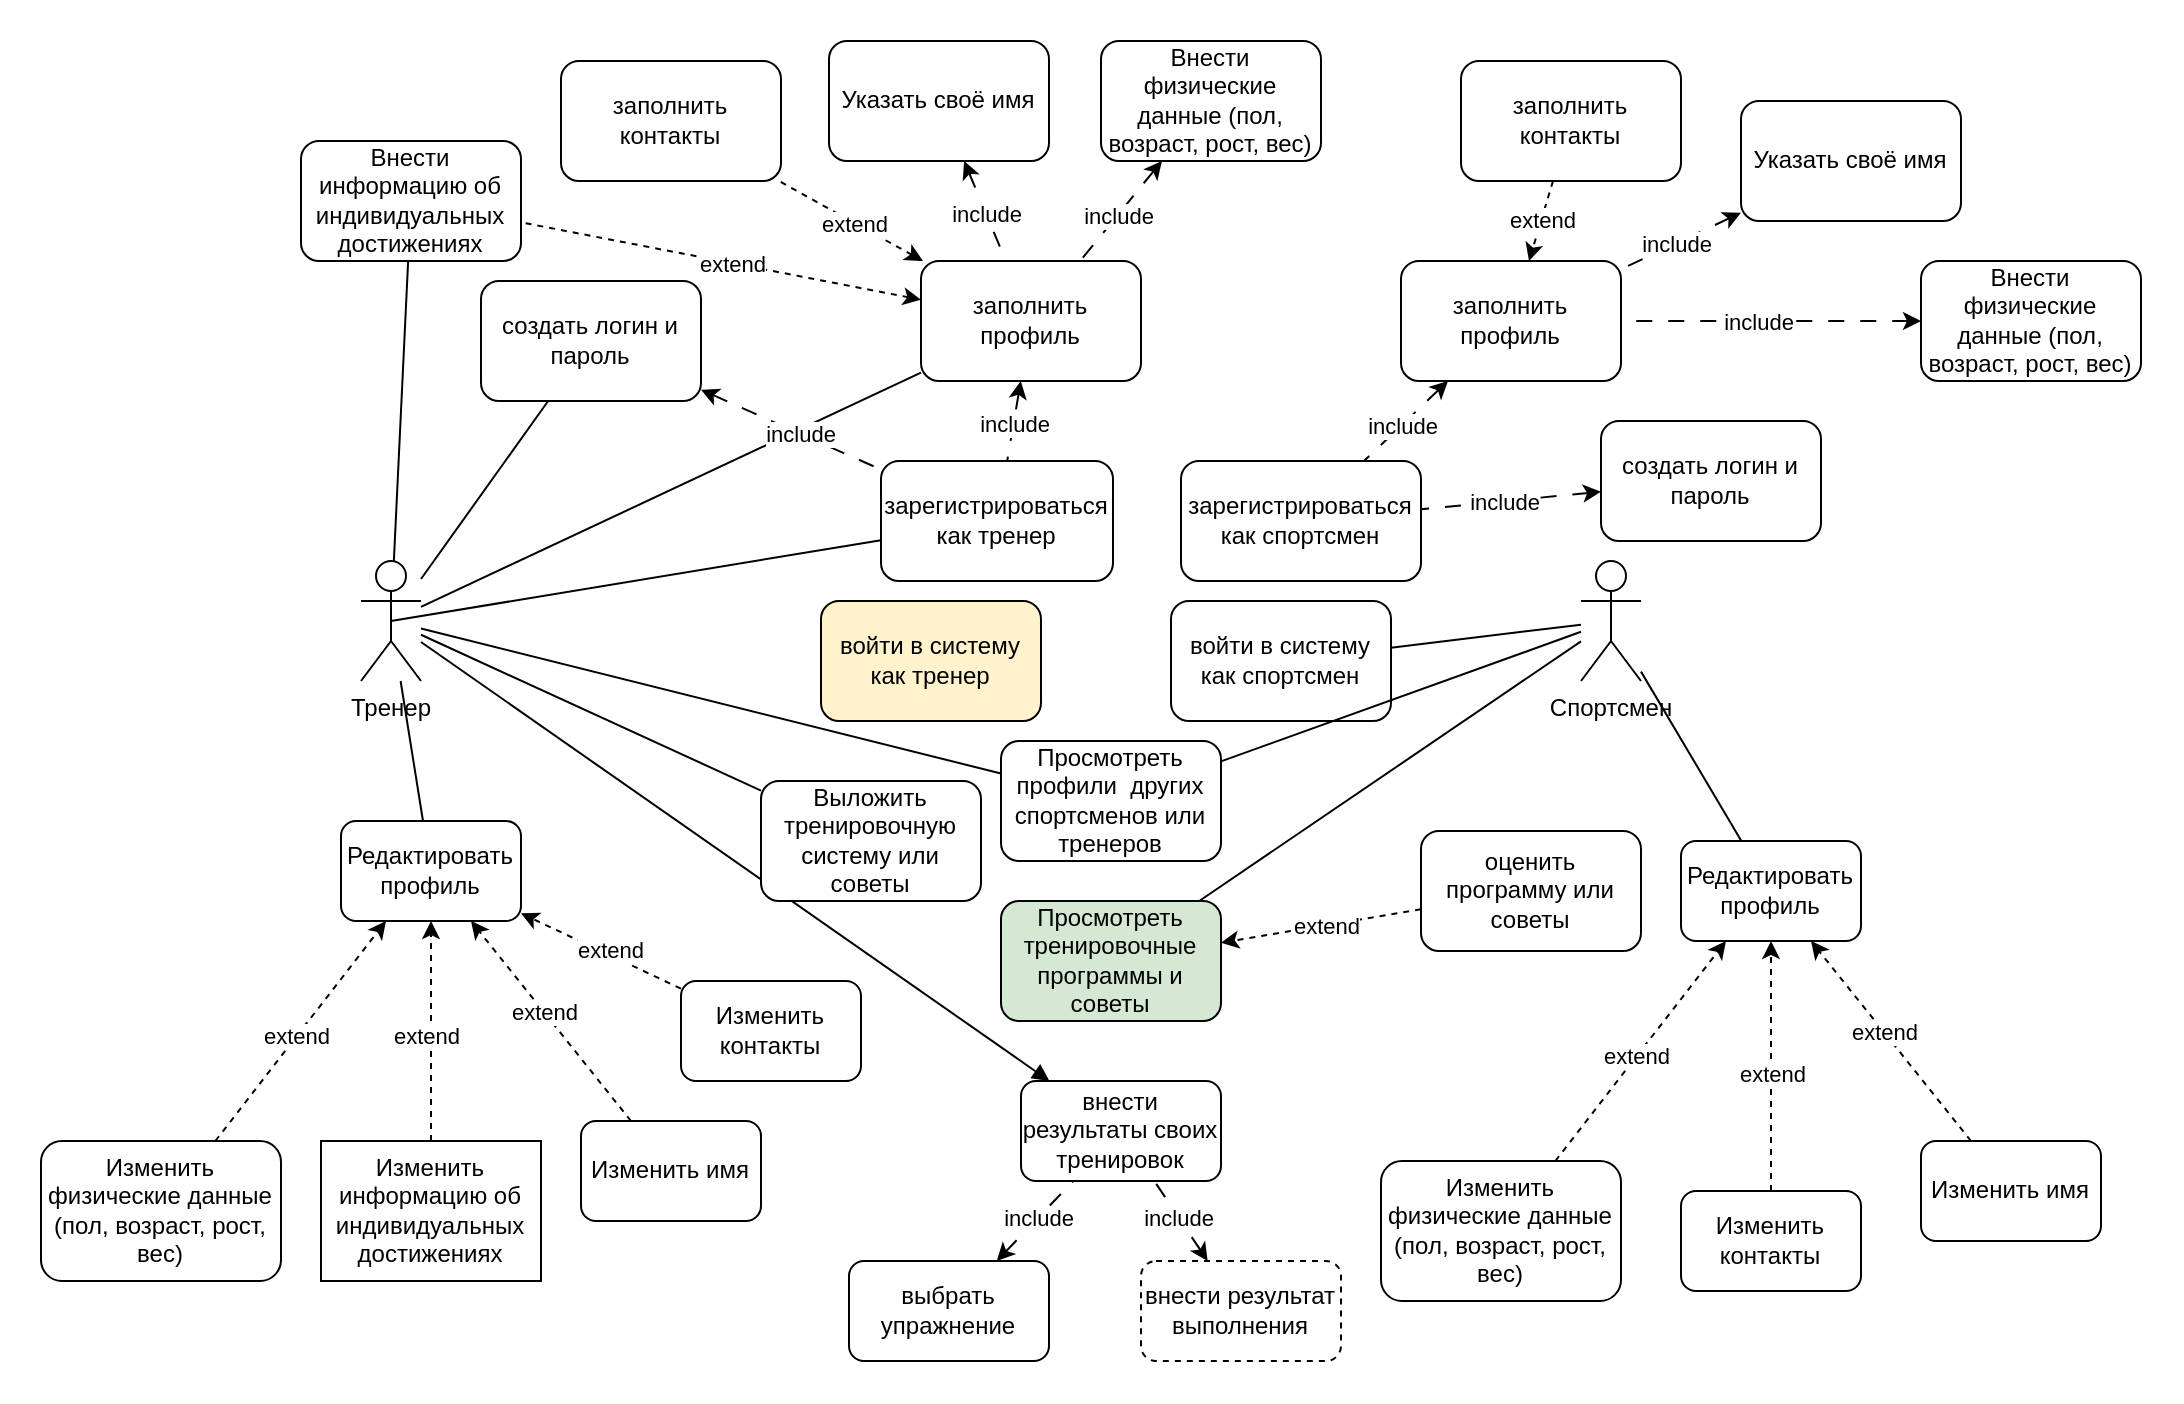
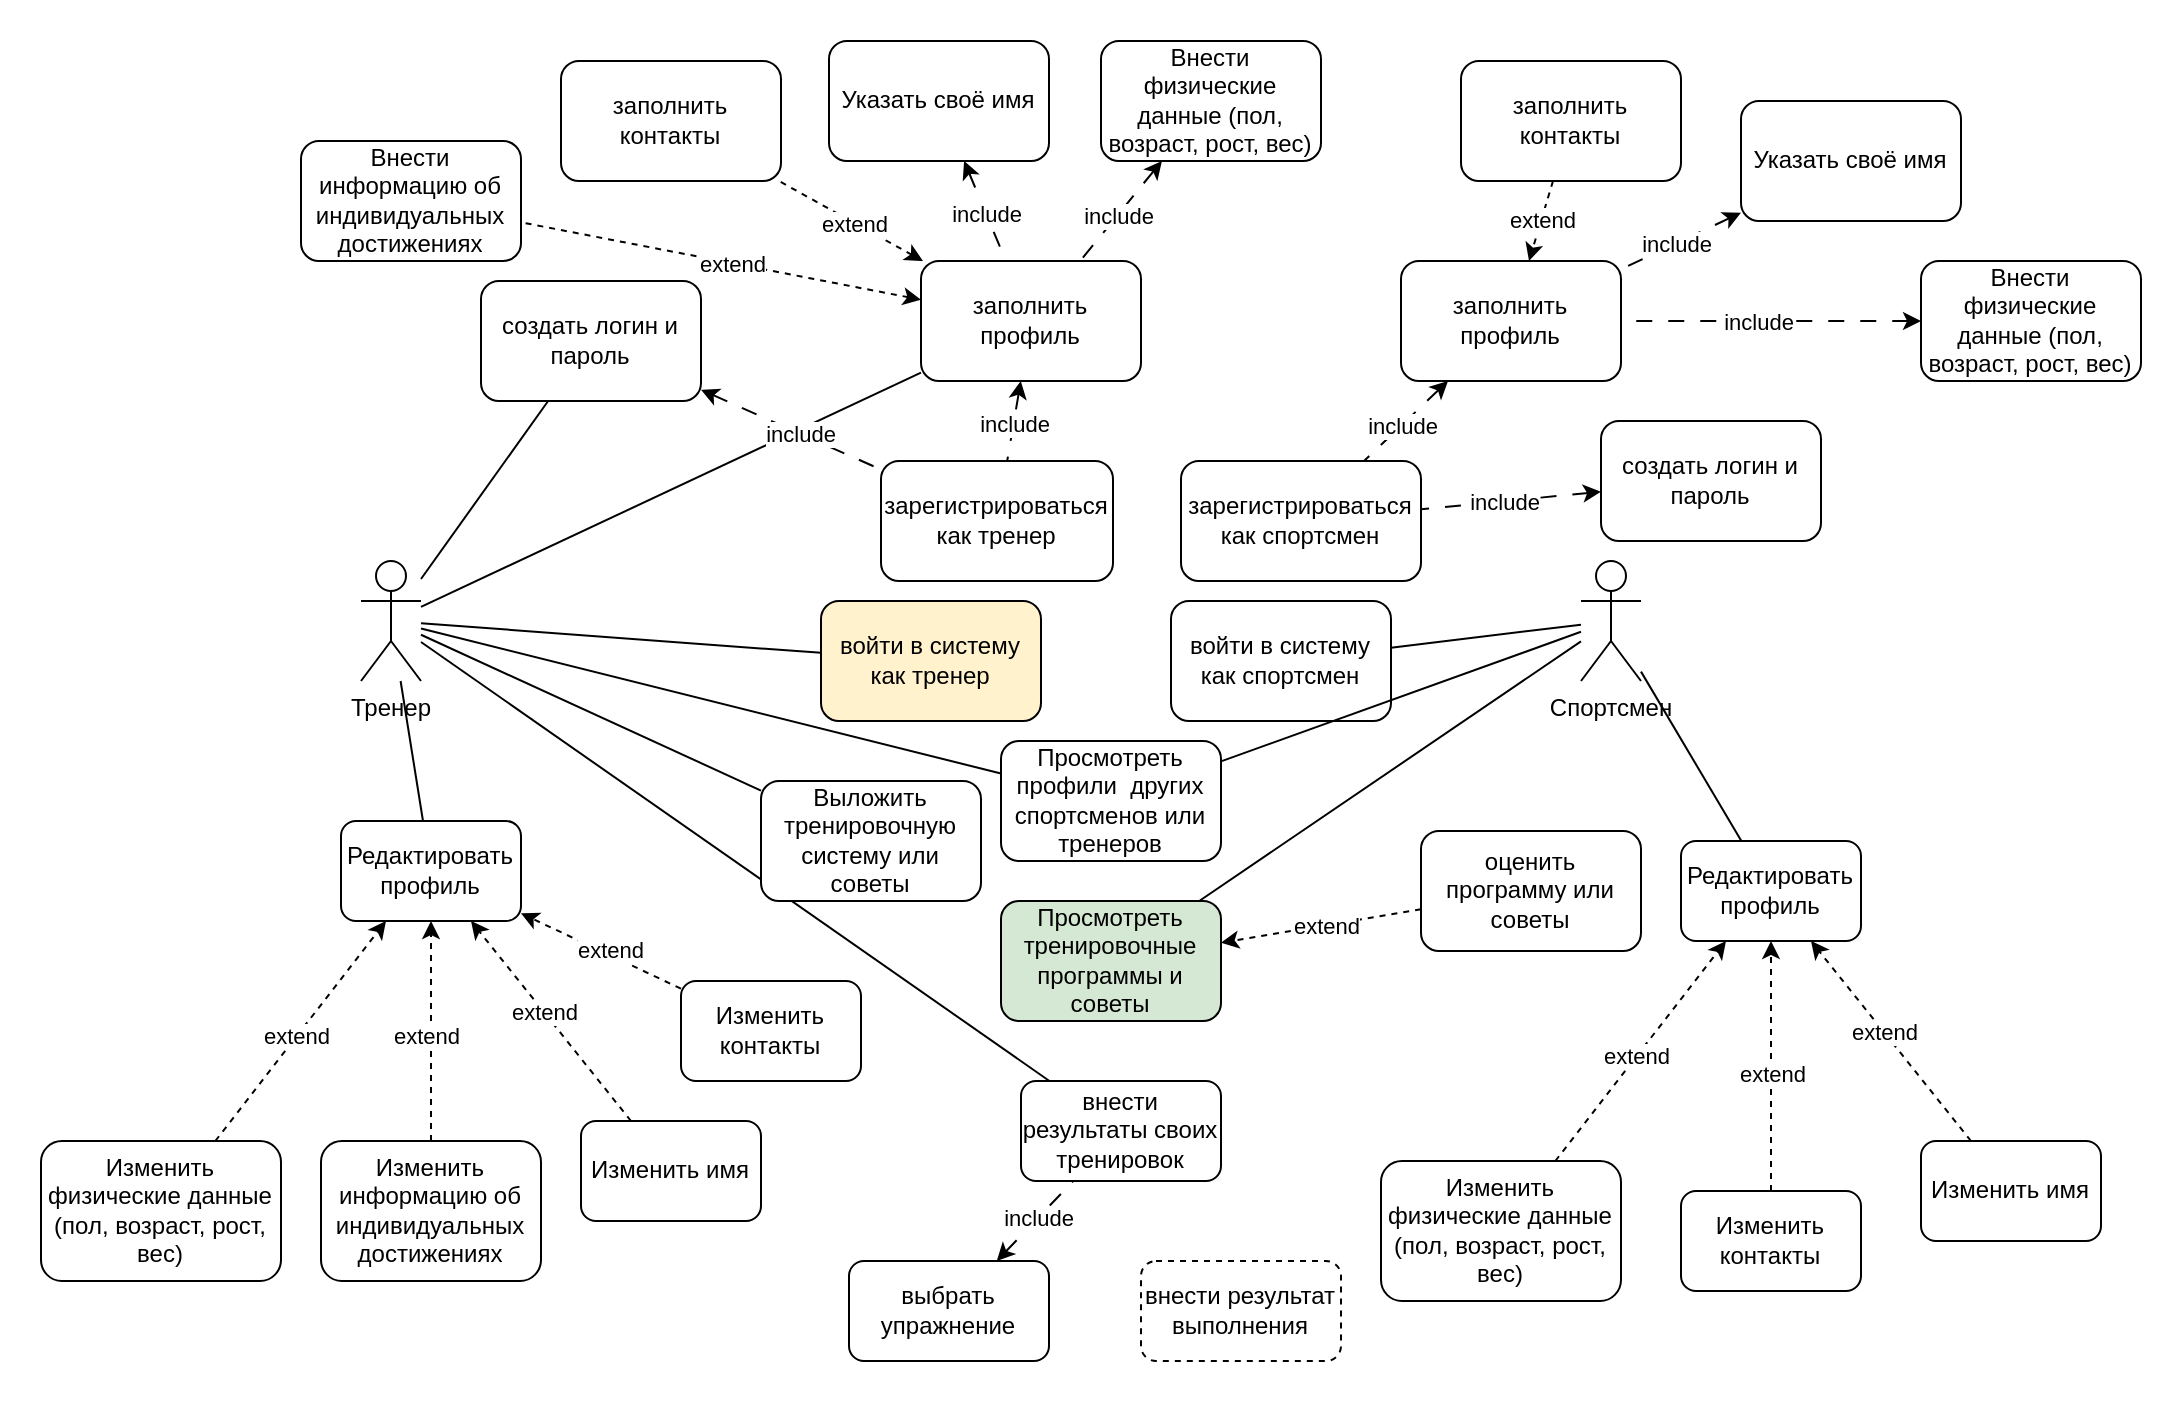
edge "Внести информацию об индивидуальных достижениях" -- "Тренер": now "войти в систему как тренер" -- "Тренер"
edge "зарегистрироваться как тренер" -- "Тренер": removed
edge "Тренер" -> "внести результаты своих тренировок": arrowhead block -> none
node "Изменить информацию об индивидуальных достижениях": shape rectangle -> rounded rectangle
edge "внести результаты своих тренировок" -> "внести результат выполнения": removed, label "include"
